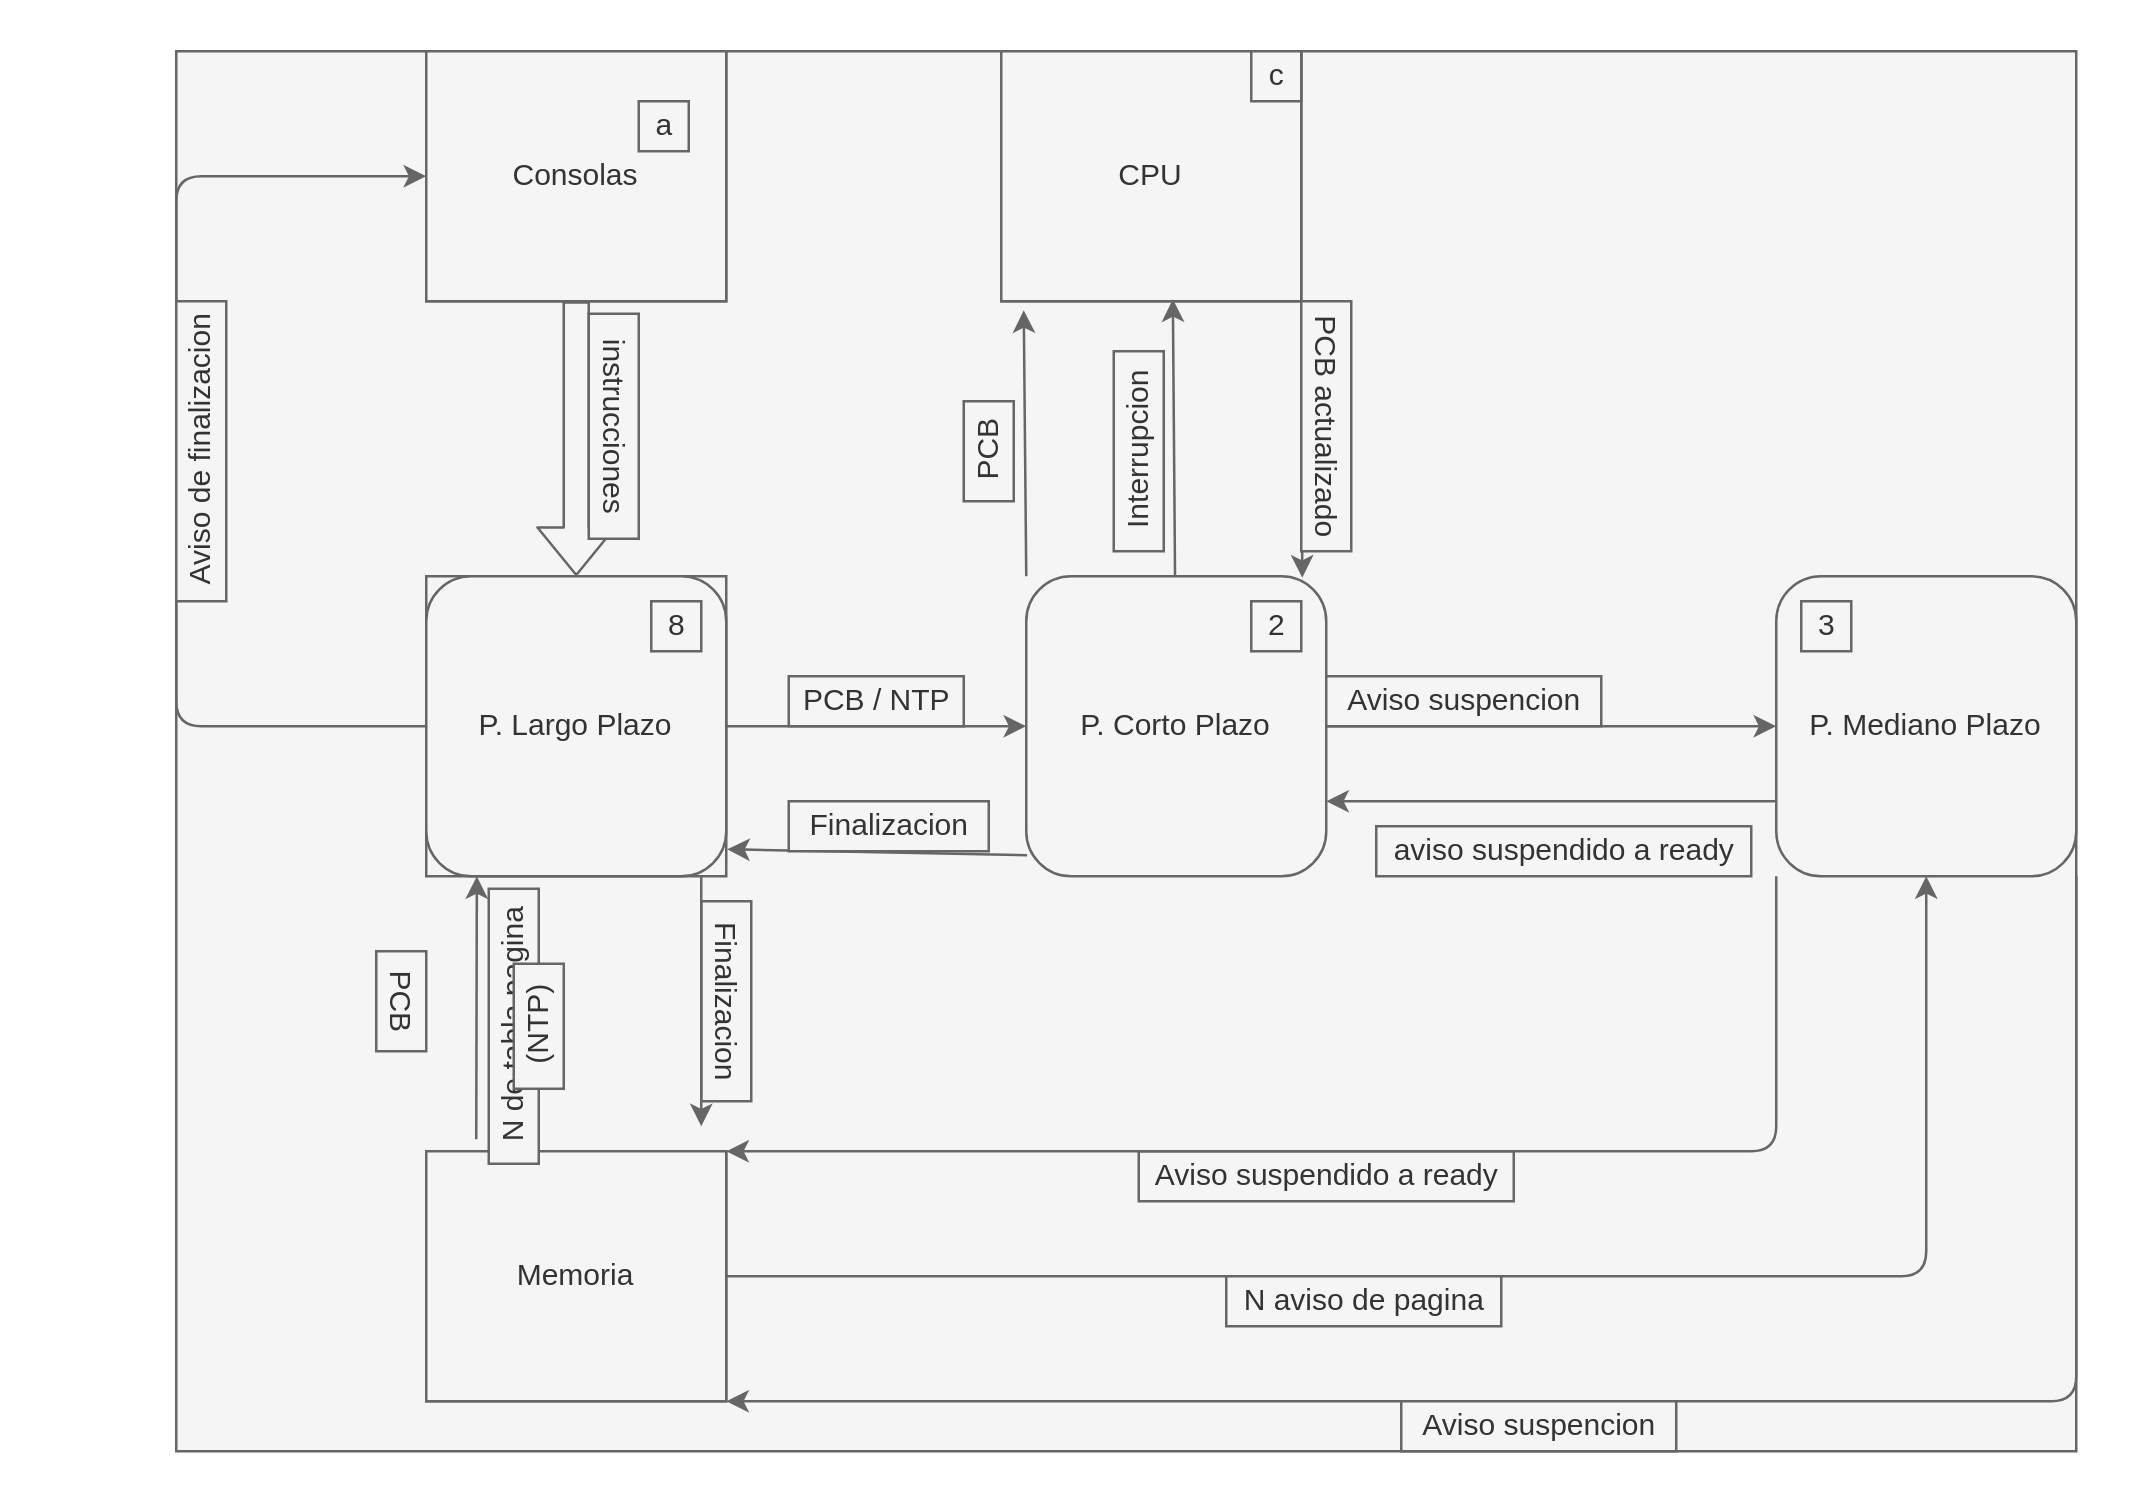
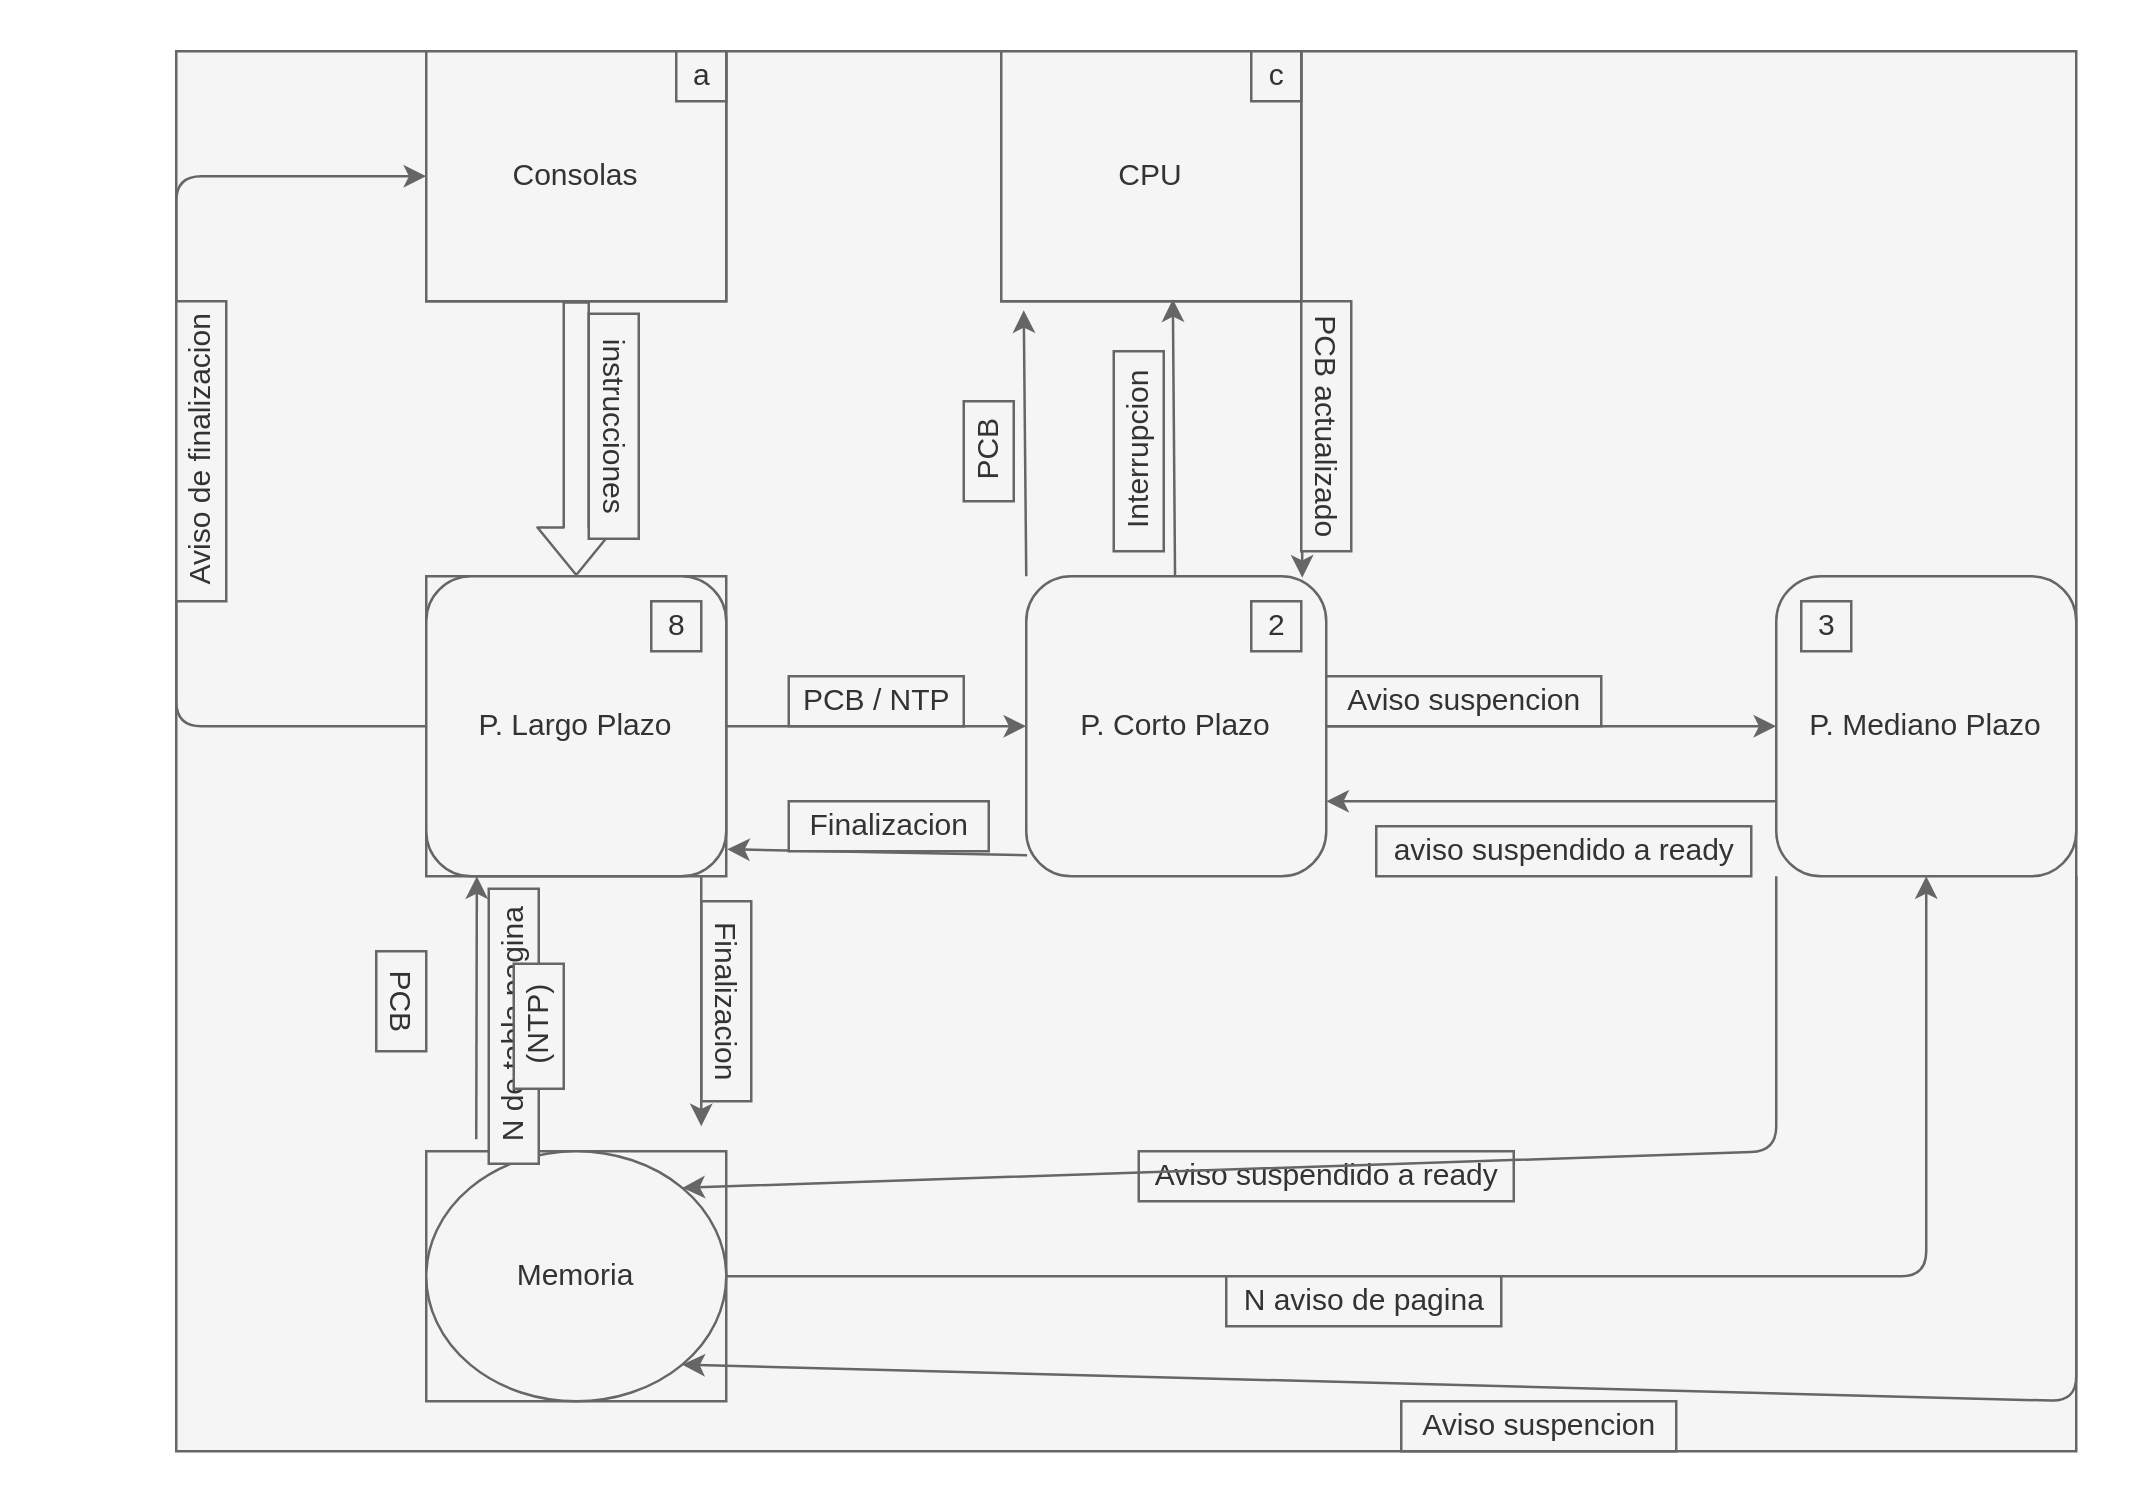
node "a": moved (664, 126) -> (701, 76)
node "Memoria": shape rectangle -> ellipse
